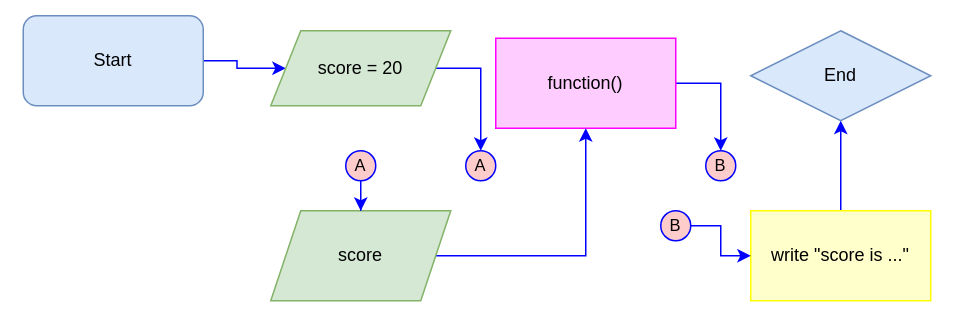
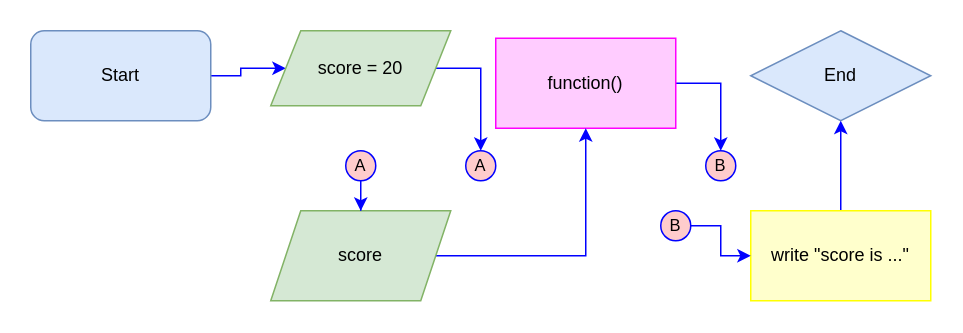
node "Start": moved (113, 61) -> (121, 76)
